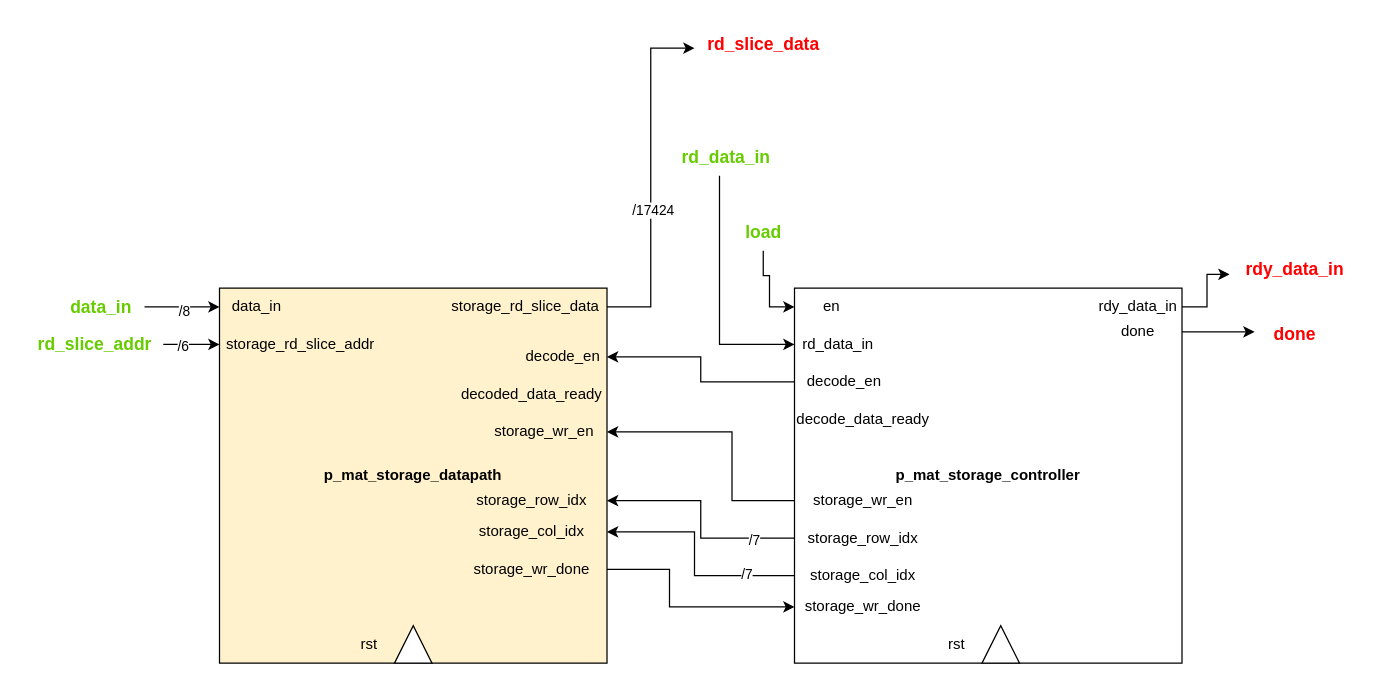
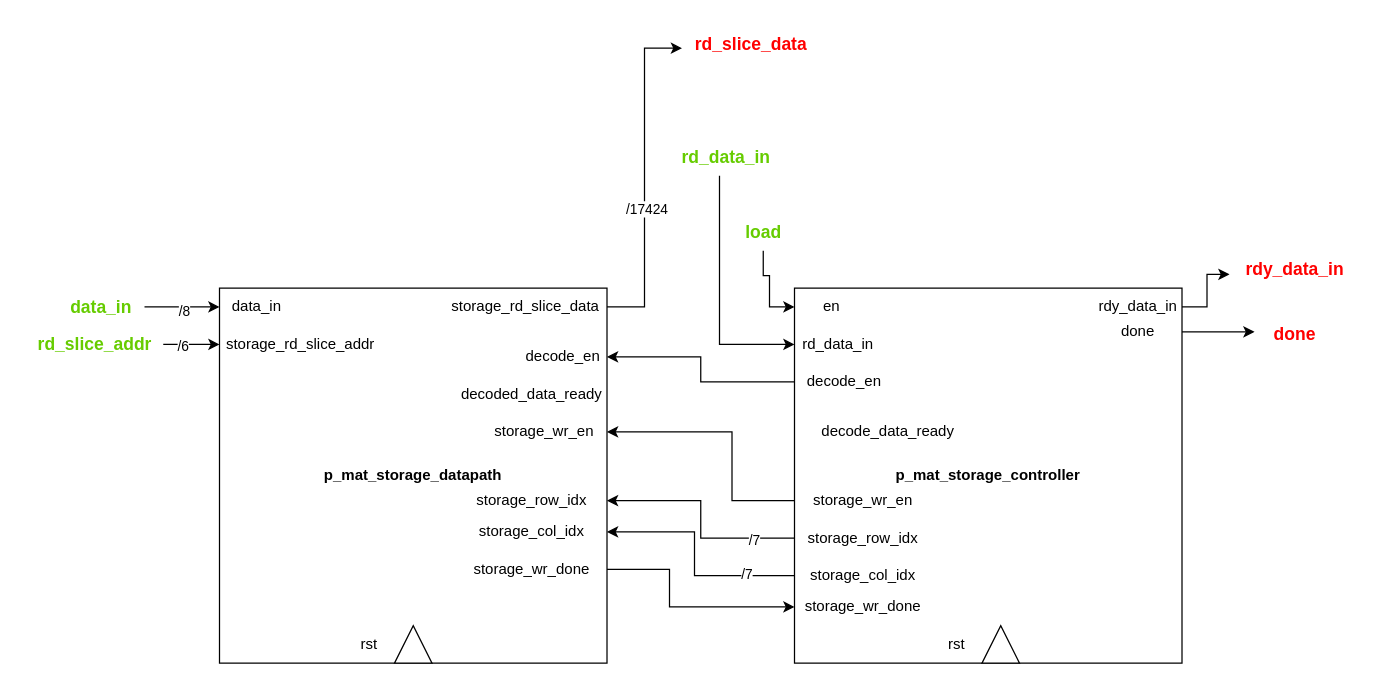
node "rd_slice_data": moved (763, 44) -> (751, 44)
node "decode_data_ready": moved (863, 419) -> (888, 432)
node "p_mat_storage_datapath": fillcolor #fff2cc -> #ffffff
